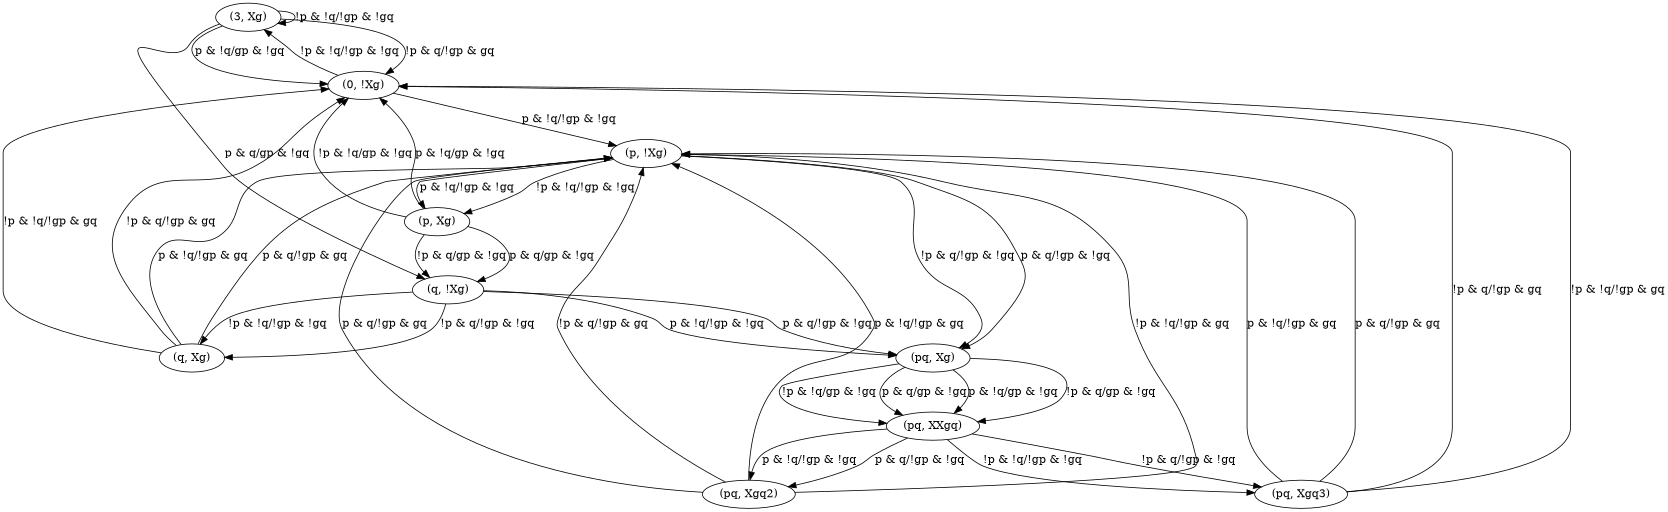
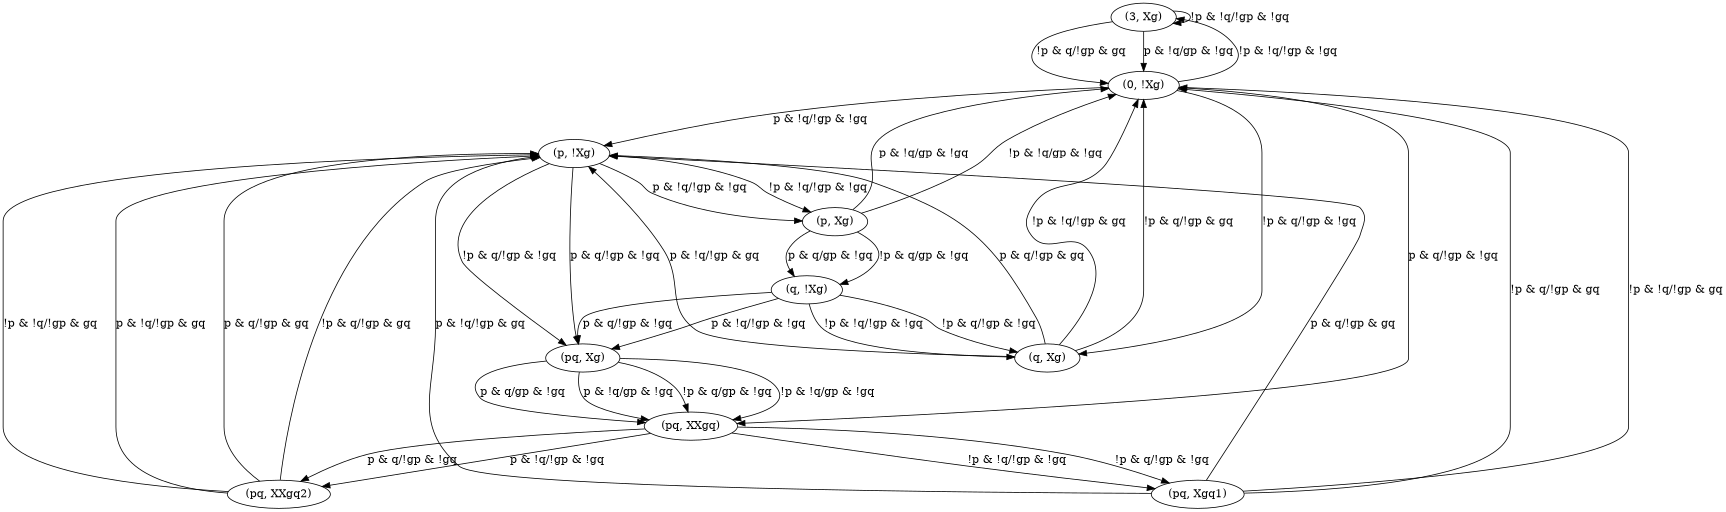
edge "(3, Xg)" -> "(q, !Xg)": removed, label "p & q/gp & !gq"
edge "(0, !Xg)" -> "(q, Xg)": added, label "!p & q/!gp & !gq"
edge "(0, !Xg)" -> "(pq, XXgq)": added, label "p & q/!gp & !gq"
node "(pq, Xgq2)": label "(pq, Xgq2)" -> "(pq, XXgq2)"
node "(pq, Xgq3)": label "(pq, Xgq3)" -> "(pq, Xgq1)"
